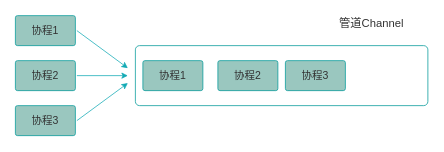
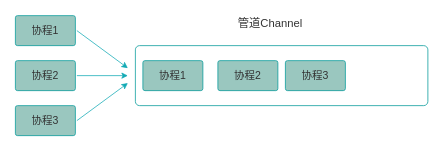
node "管道Channel": moved (372, 23) -> (270, 23)
